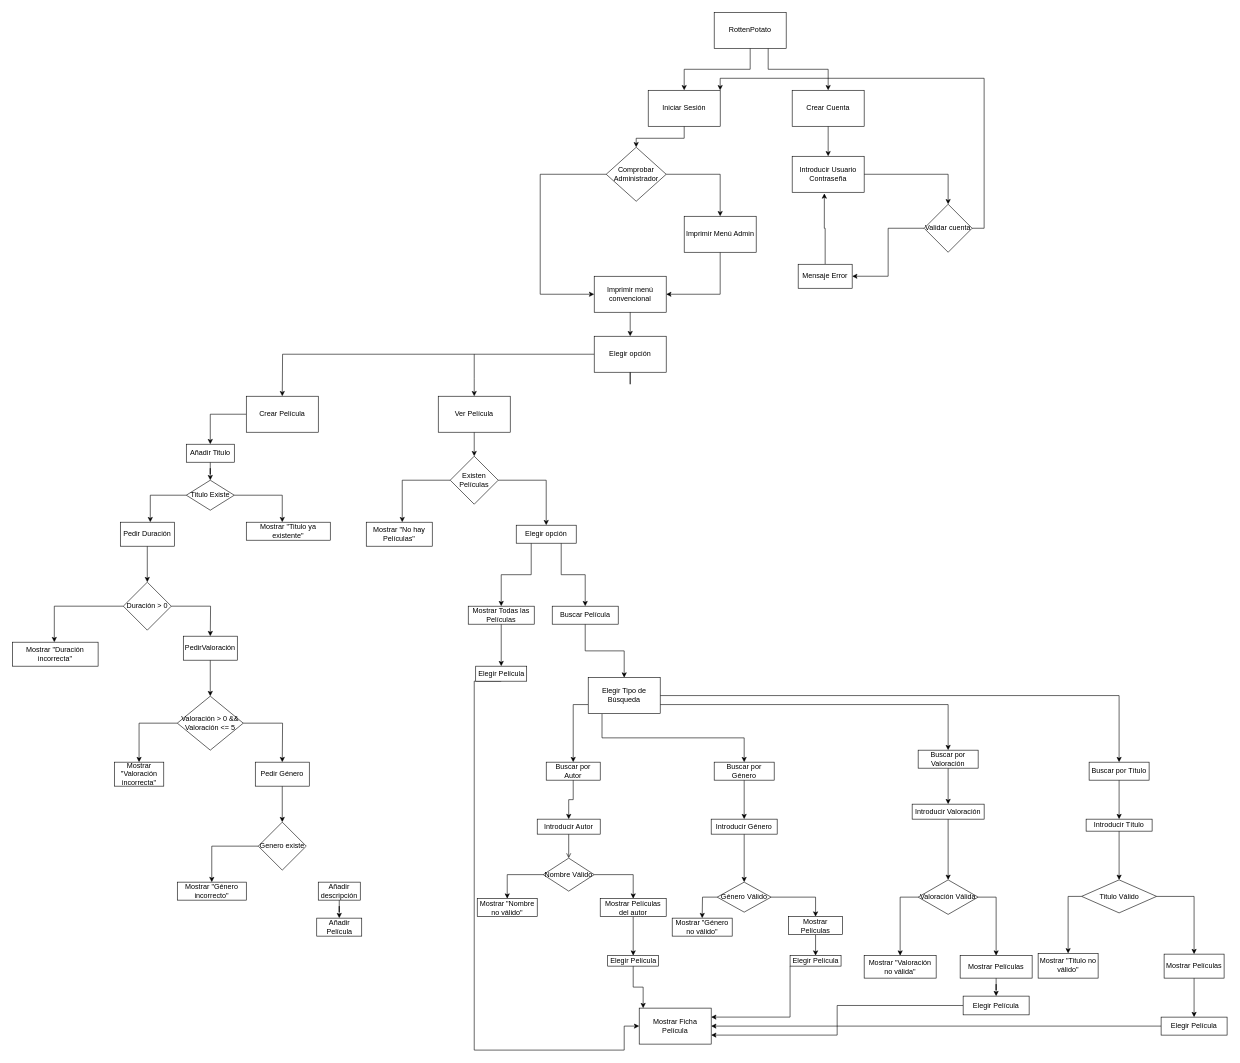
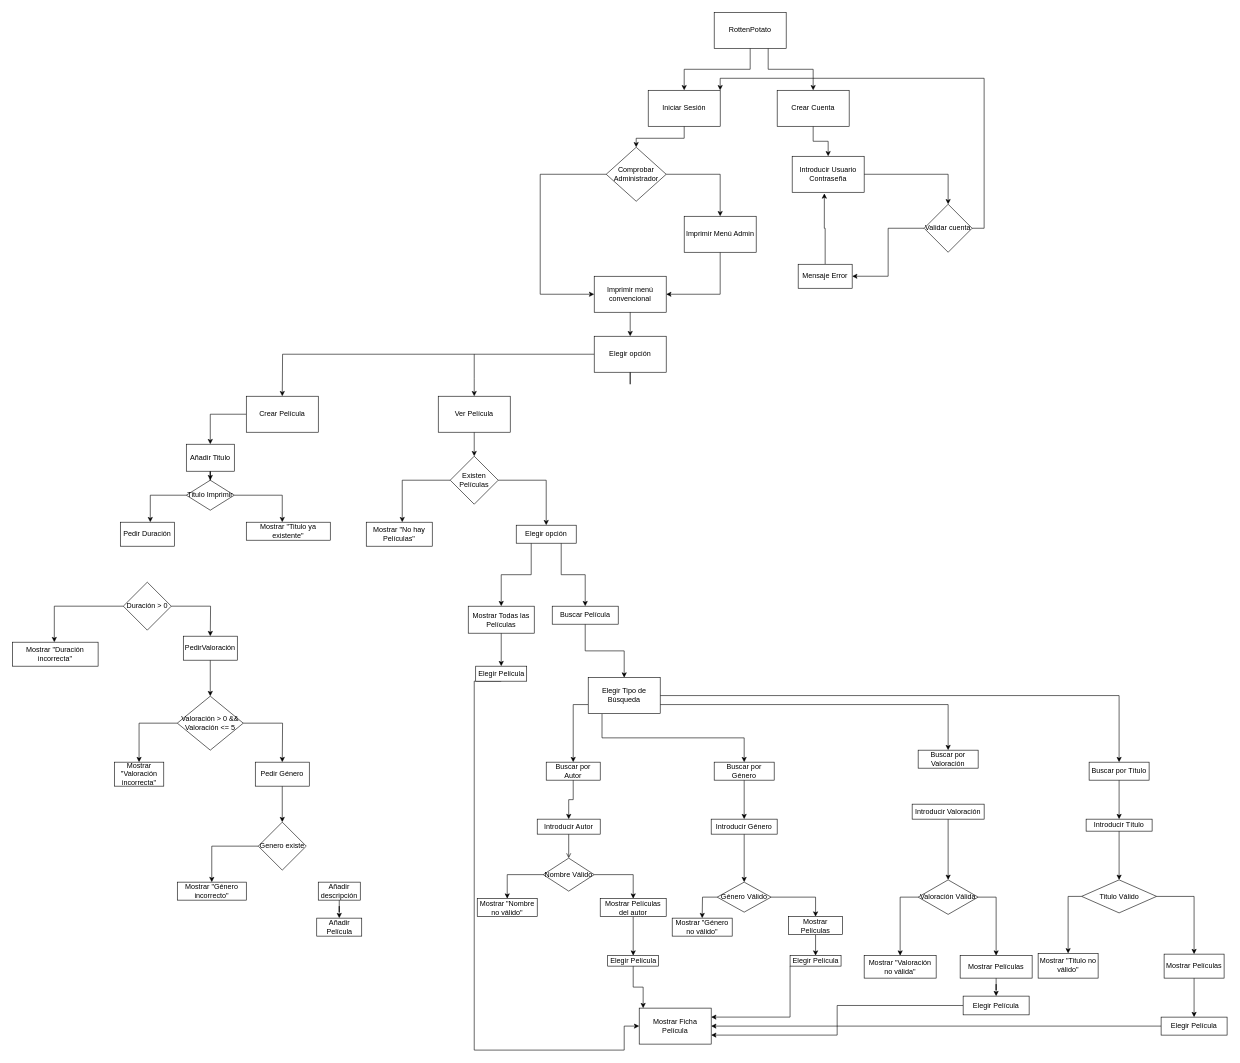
node "Crear Cuenta": moved (828, 108) -> (813, 108)
node "Añadir Titulo": size 48x18 -> 48x27
node "Titulo Existe": label "Titulo Existe" -> "Titulo Imprimir"
edge "Pedir Duración" -> "Duración > 0": removed
node "Mostrar Todas las Películas": size 66x18 -> 66x27
edge "Buscar por Valoración" -> "Introducir Valoración": removed
